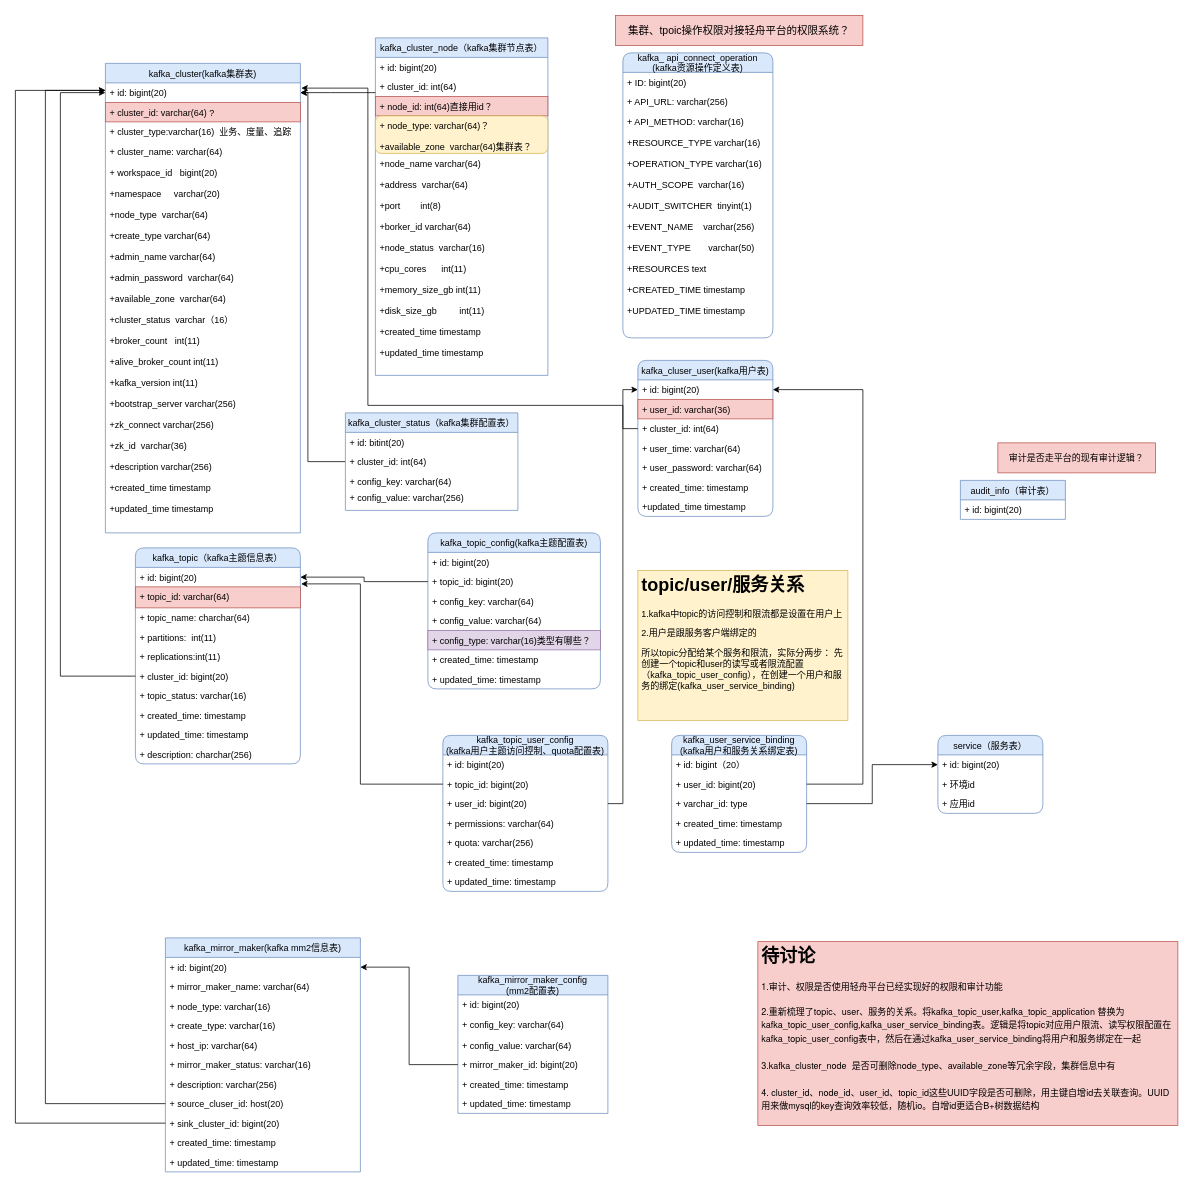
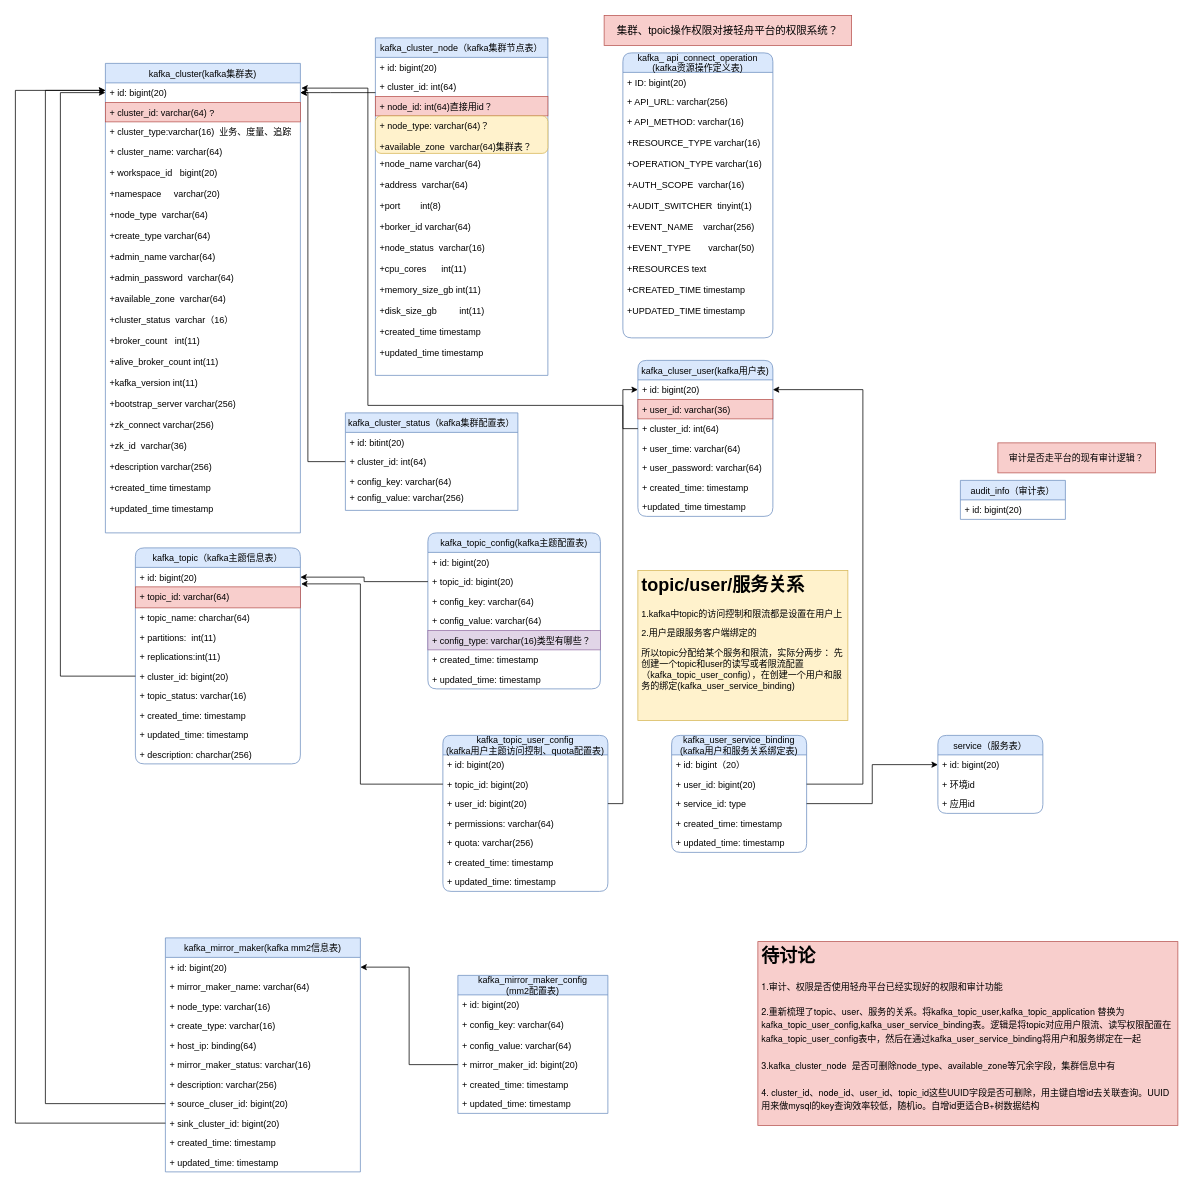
node "集群、tpoic操作权限对接轻舟平台的权限系统？": moved (739, 30) -> (728, 30)
node "+ varchar_id: type": label "+ varchar_id: type" -> "+ service_id: type"
node "+ host_ip: varchar(64)": label "+ host_ip: varchar(64)" -> "+ host_ip: binding(64)"
node "+ source_cluser_id: host(20)": label "+ source_cluser_id: host(20)" -> "+ source_cluser_id: bigint(20)"
